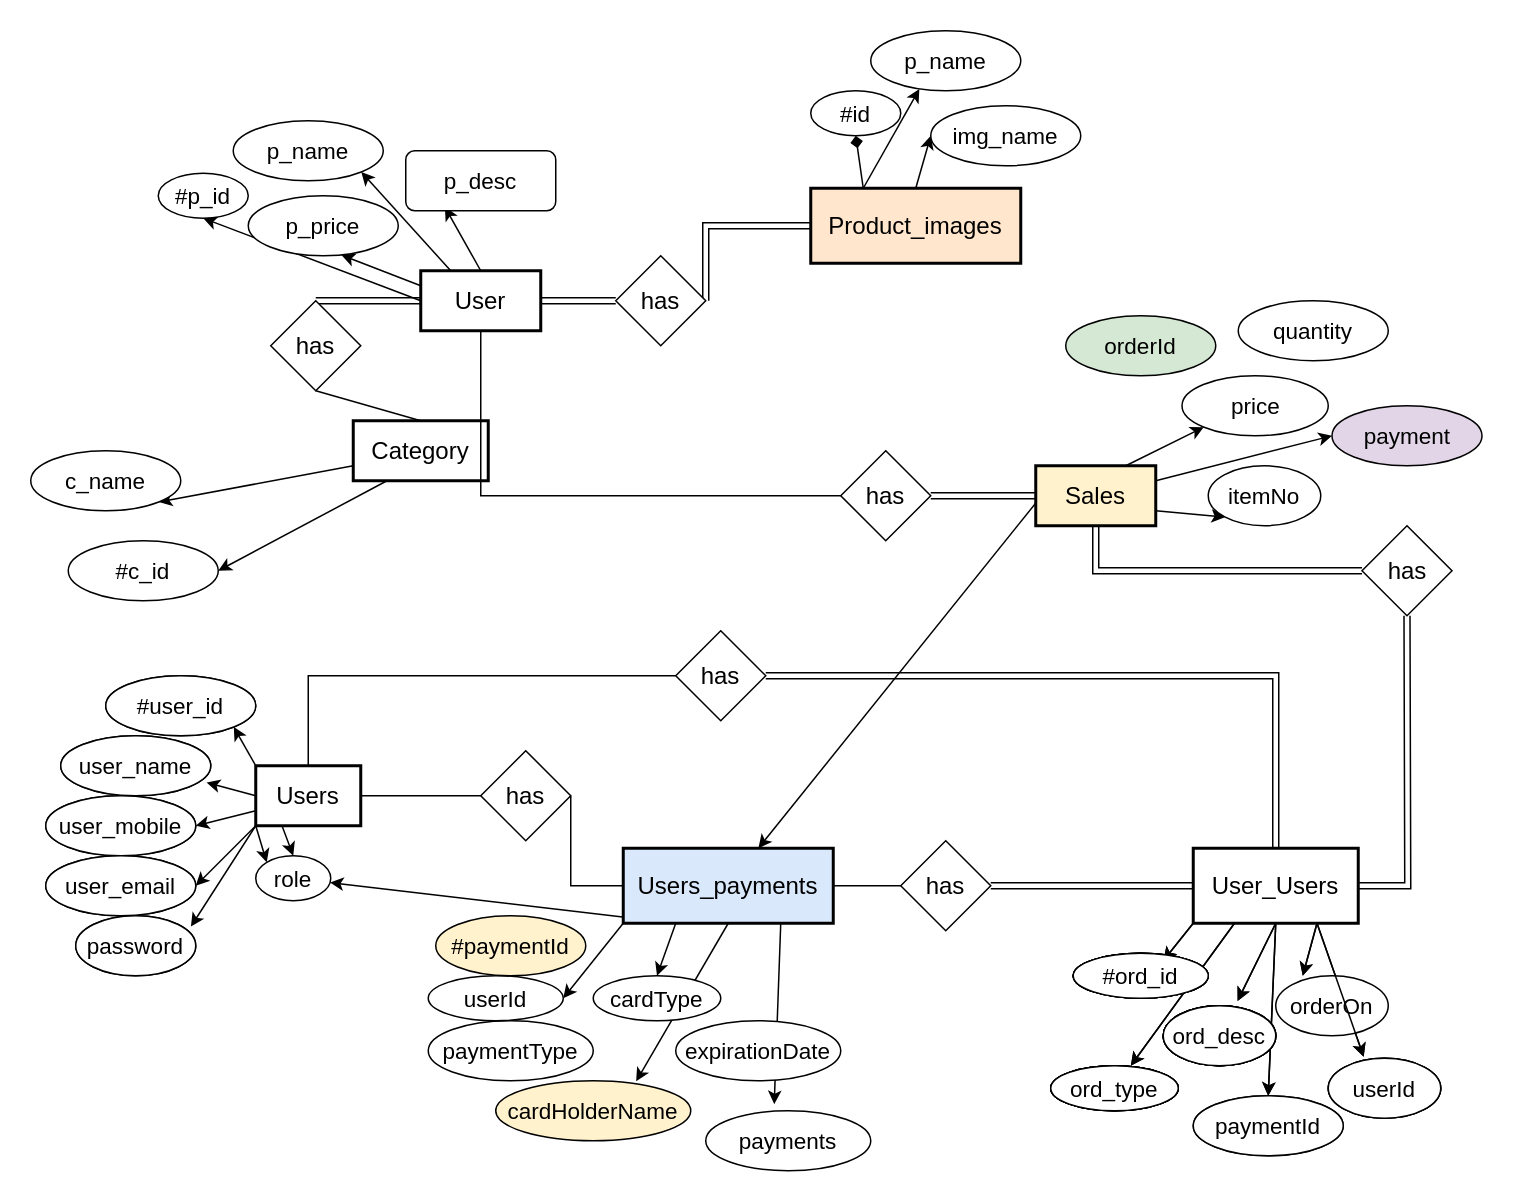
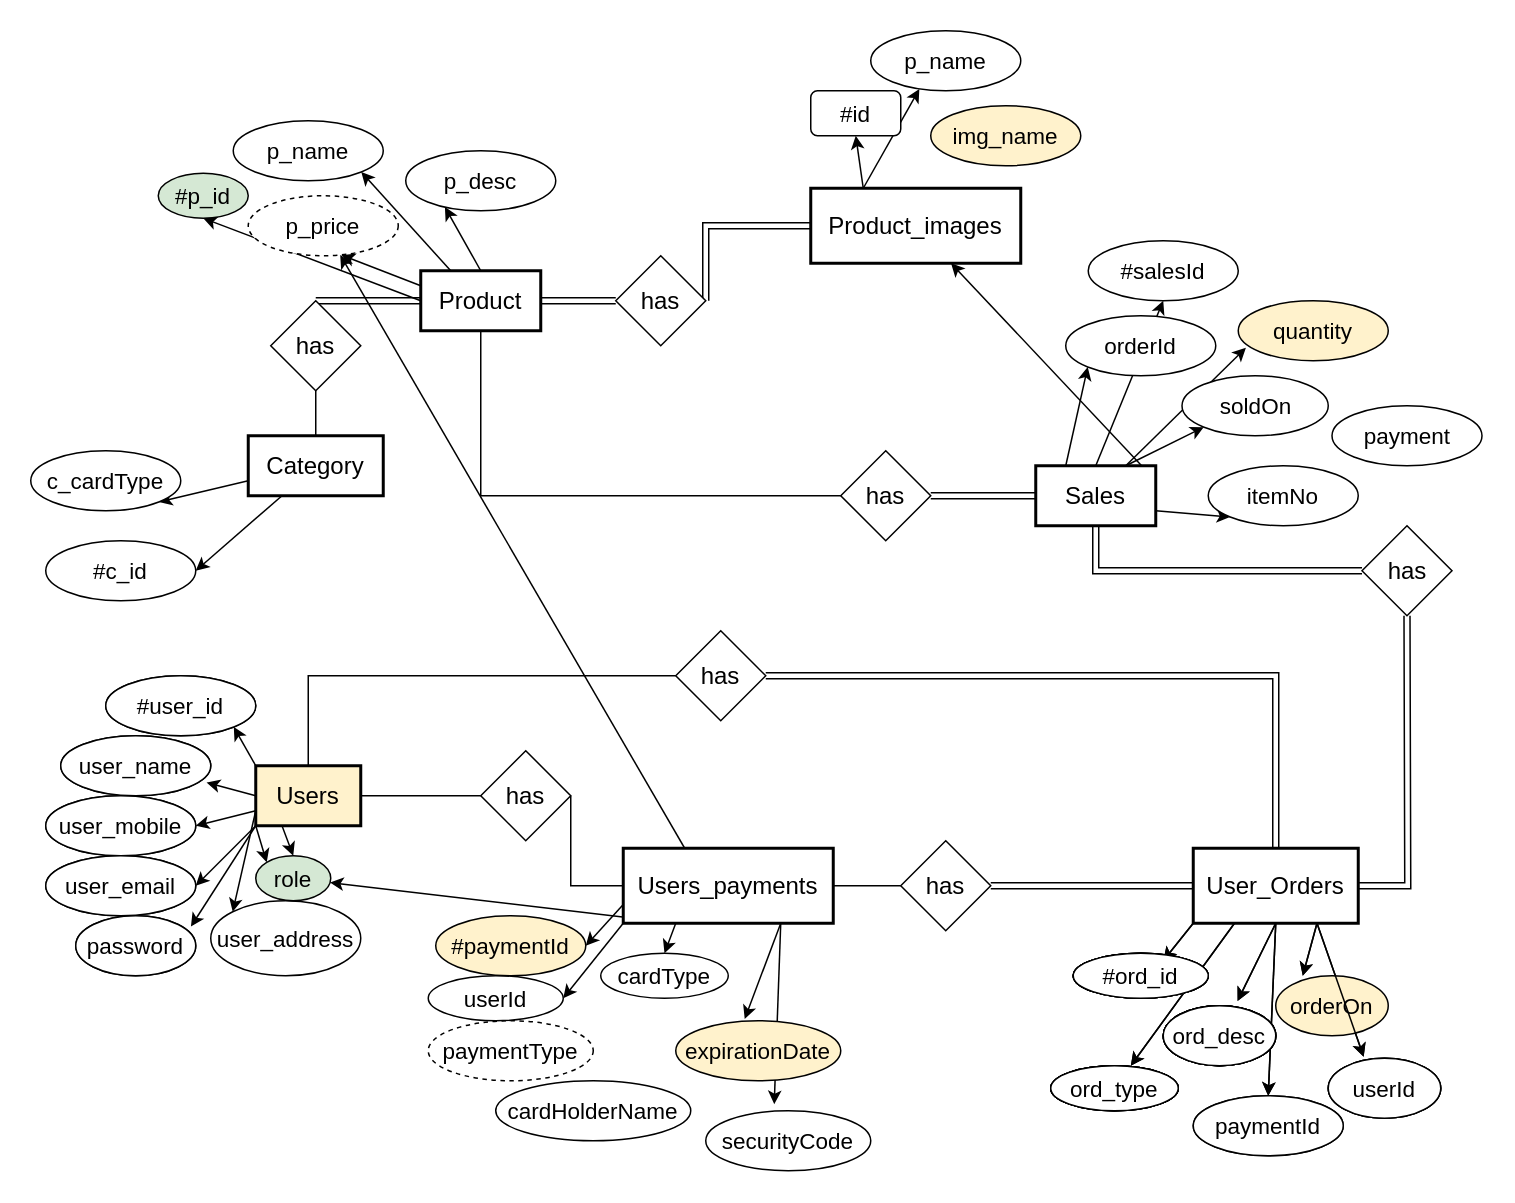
node "#id": shape ellipse -> rounded rectangle
node "img_name": fillcolor #ffffff -> #fff2cc
edge "Product_images" -> "#id": arrowhead diamond -> classic
edge "Product_images" -> "img_name": removed
node "p_desc": shape rounded rectangle -> ellipse
node "#p_id": fillcolor #ffffff -> #d5e8d4
node "p_price": style solid -> dashed
node "Product_images": fillcolor #ffe6cc -> #ffffff
node "#salesId": added
node "User": label "User" -> "Product"
node "quantity": fillcolor #ffffff -> #fff2cc
node "orderId": fillcolor #d5e8d4 -> #ffffff
node "price": label "price" -> "soldOn"
edge "Sales" -> "#salesId": added
edge "Sales" -> "quantity": added
node "payment": fillcolor #e1d5e7 -> #ffffff
node "Category": moved (421, 451) -> (316, 466)
edge "Sales" -> "payment": now "Sales" -> "Product_images"
node "c_name": label "c_name" -> "c_cardType"
node "Sales": fillcolor #fff2cc -> #ffffff
node "itemNo": size 113x60 -> 150x60
node "#c_id": moved (143, 571) -> (121, 571)
edge "Sales" -> "Users_payments": now "Sales" -> "orderId"
node "Users": fillcolor #ffffff -> #fff2cc
edge "Users" -> "user_address": added
node "role": fillcolor #ffffff -> #d5e8d4
node "Users_payments": fillcolor #dae8fc -> #ffffff
node "User_Users": label "User_Users" -> "User_Orders"
edge "Users_payments" -> "#paymentId": added
node "user_address": added
edge "Users_payments" -> "expirationDate": added
node "cardType": moved (657, 998) -> (665, 976)
edge "Users_payments" -> "cardHolderName": now "Users_payments" -> "p_price"
node "orderOn": fillcolor #ffffff -> #fff2cc
node "paymentType": style solid -> dashed
node "expirationDate": fillcolor #ffffff -> #fff2cc
node "cardHolderName": fillcolor #fff2cc -> #ffffff
node "payments": label "payments" -> "securityCode"
